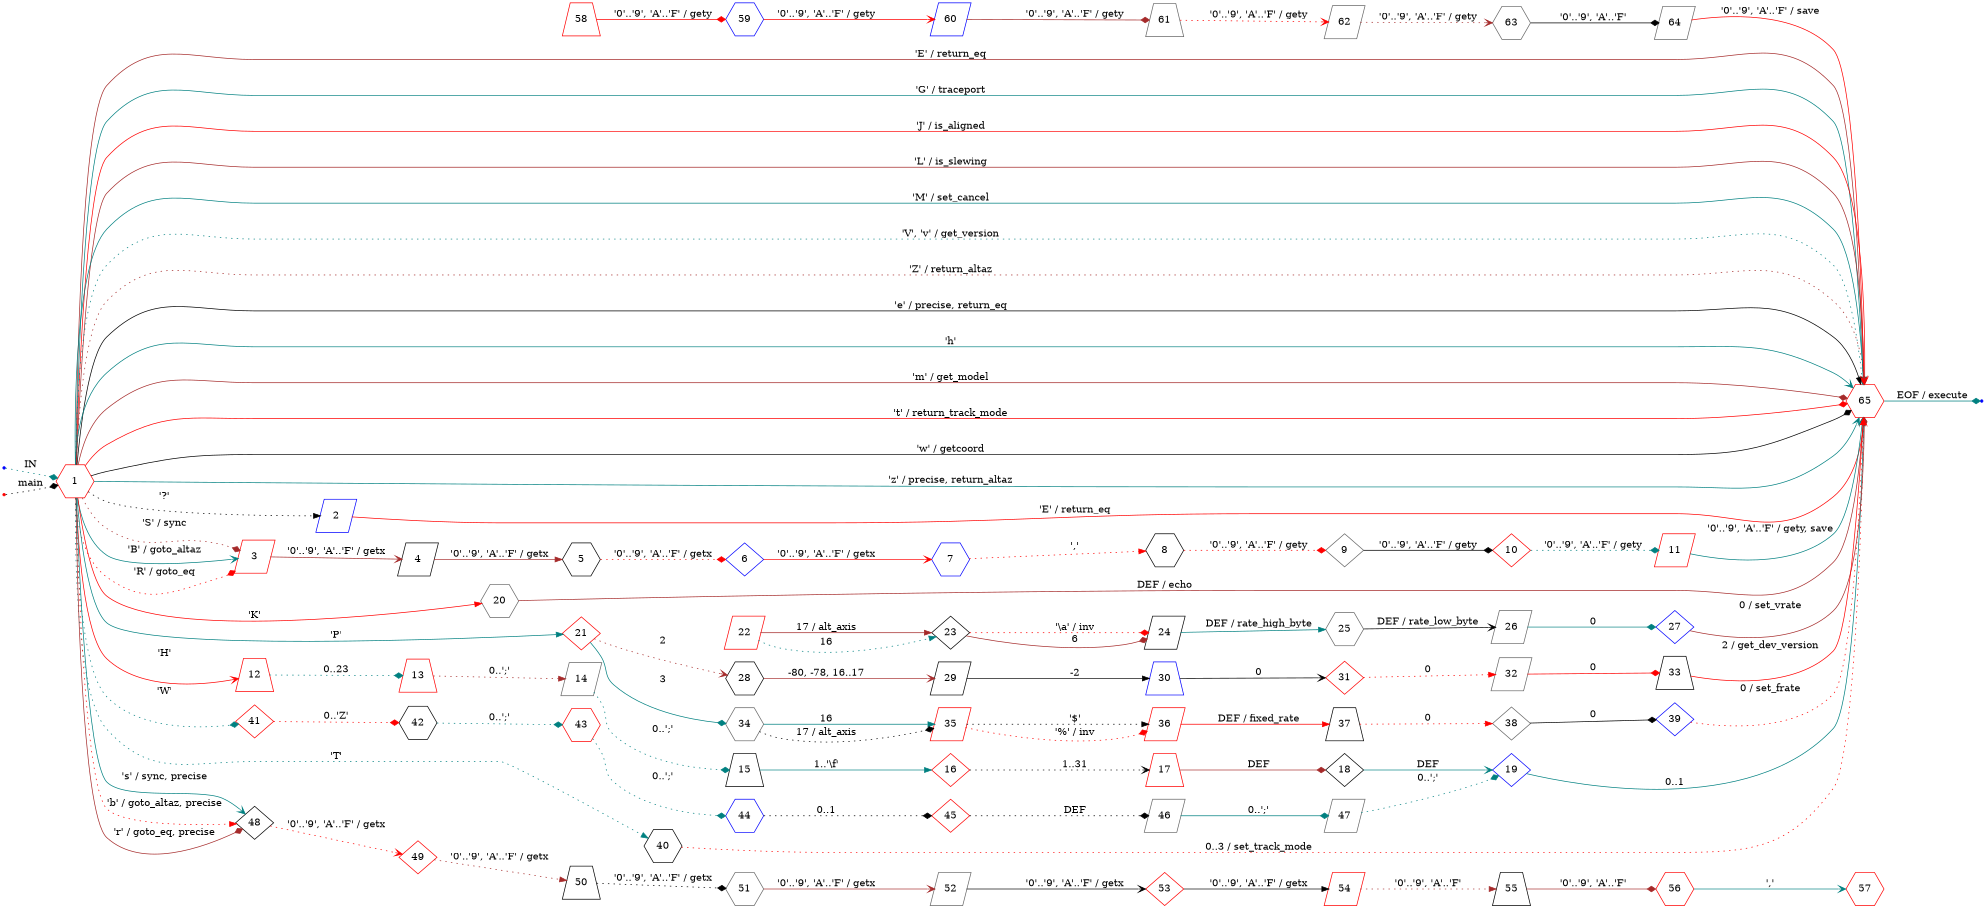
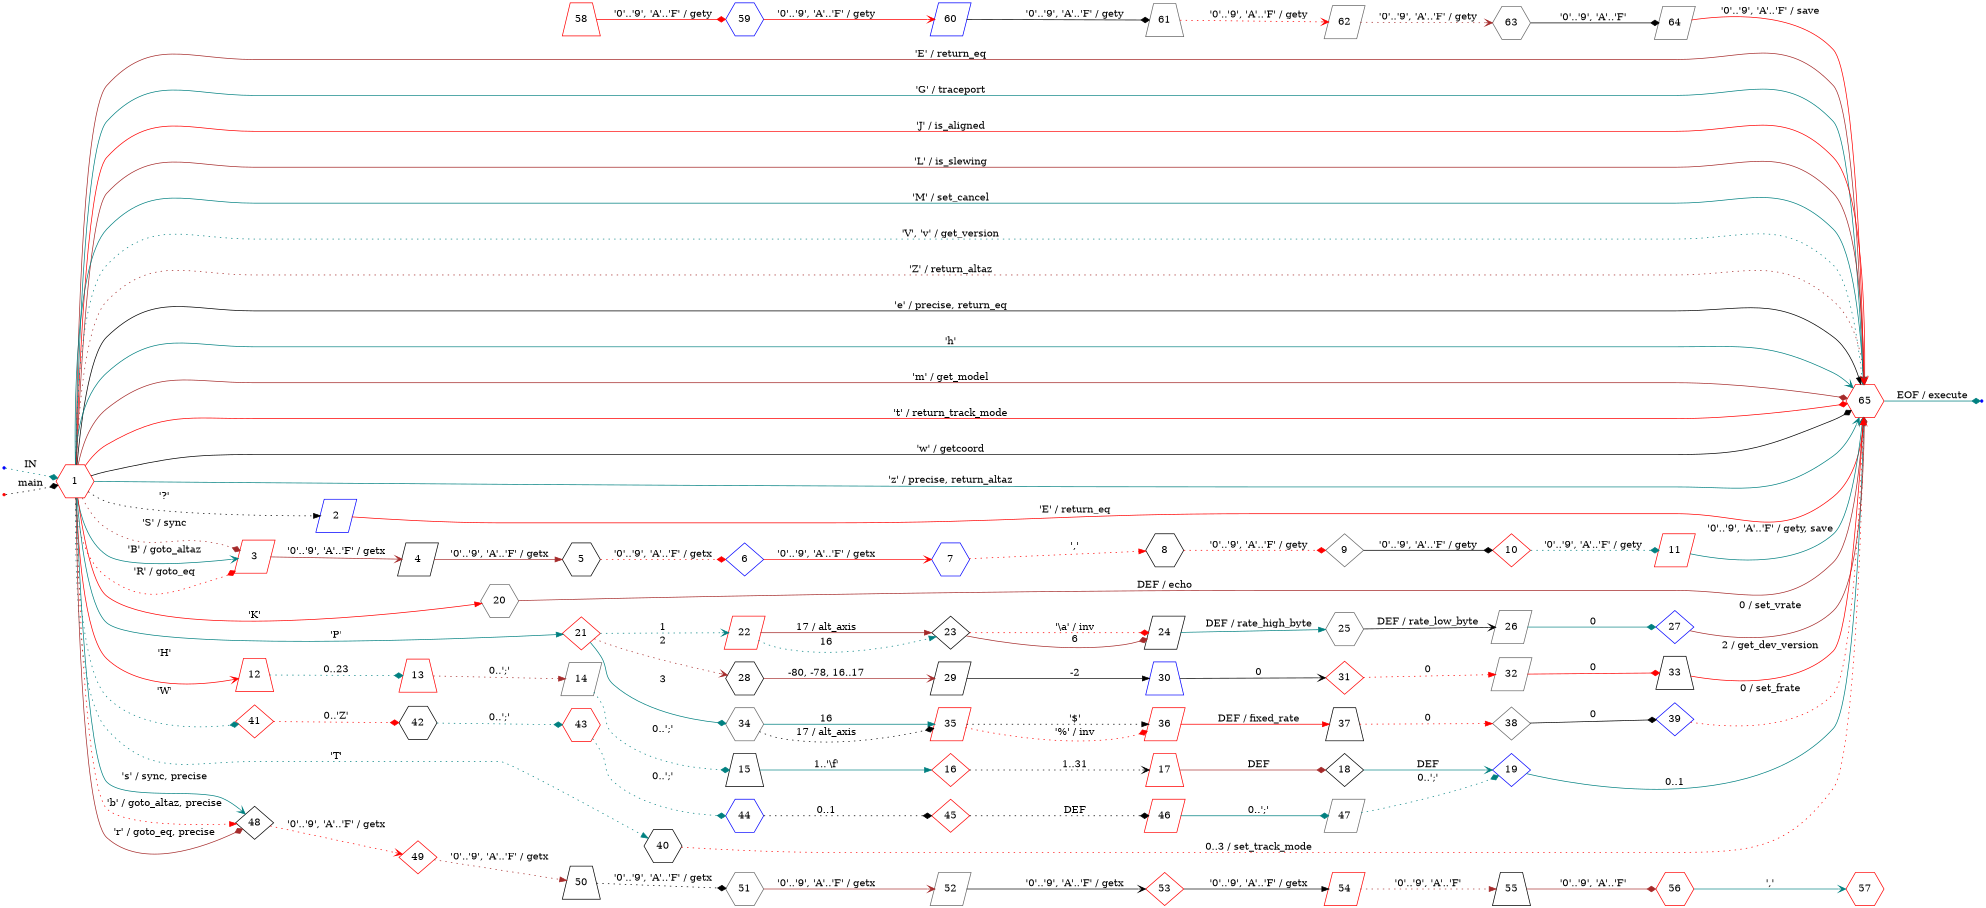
edge "60" -> "61": color brown -> black
edge "21" -> "22": added, label "1"
node "46": color gray40 -> red
